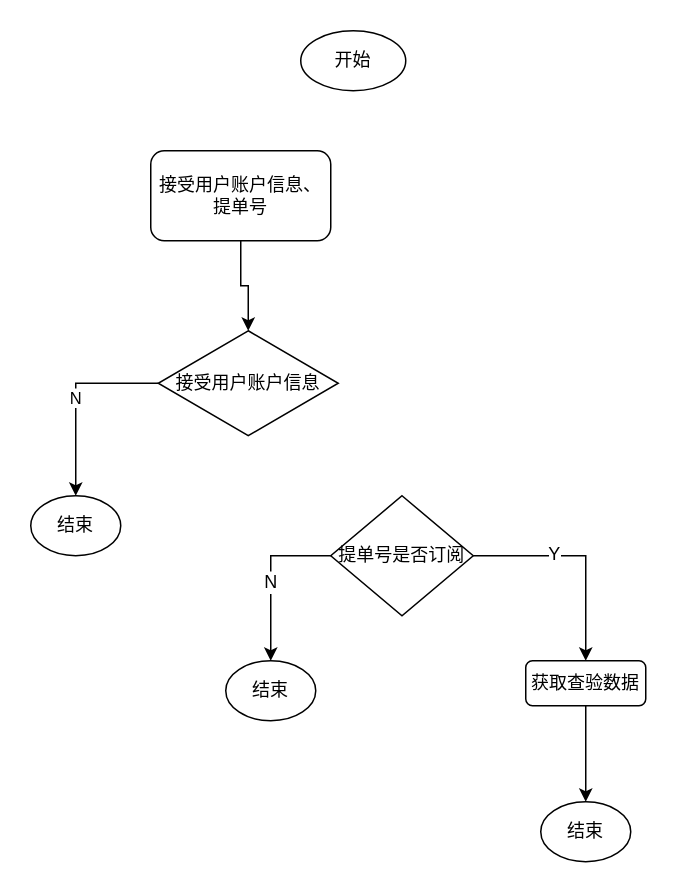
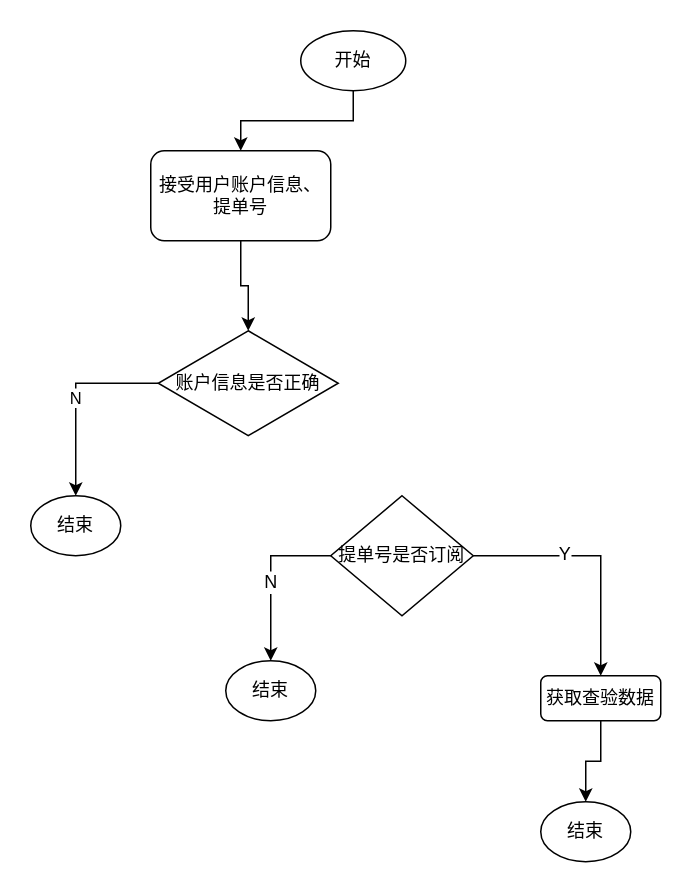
edge "开始" -> "接受用户账户信息、提单号": added
node "接受用户账户信息": label "接受用户账户信息" -> "账户信息是否正确"
node "获取查验数据": moved (586, 683) -> (601, 698)
